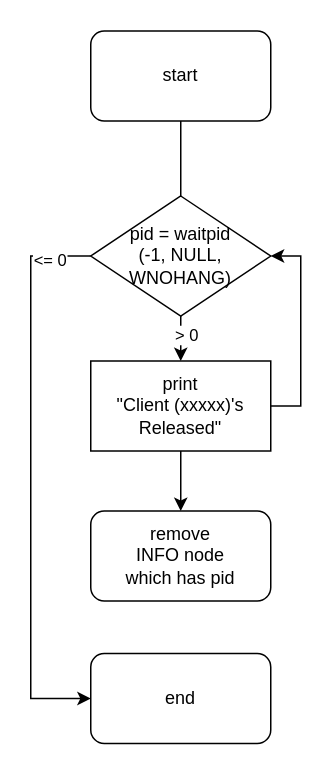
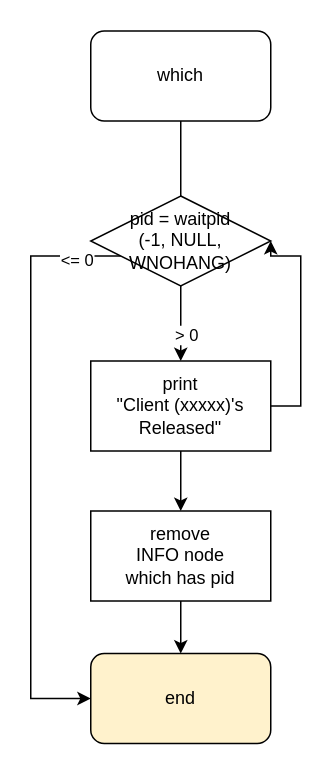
node "start": label "start" -> "which"
node "pid = waitpid (-1, NULL, WNOHANG)": size 180x120 -> 180x90
node "remove INFO node which has pid": shape rounded rectangle -> rectangle
edge "remove INFO node which has pid" -> "end": added
node "end": fillcolor #ffffff -> #fff2cc
